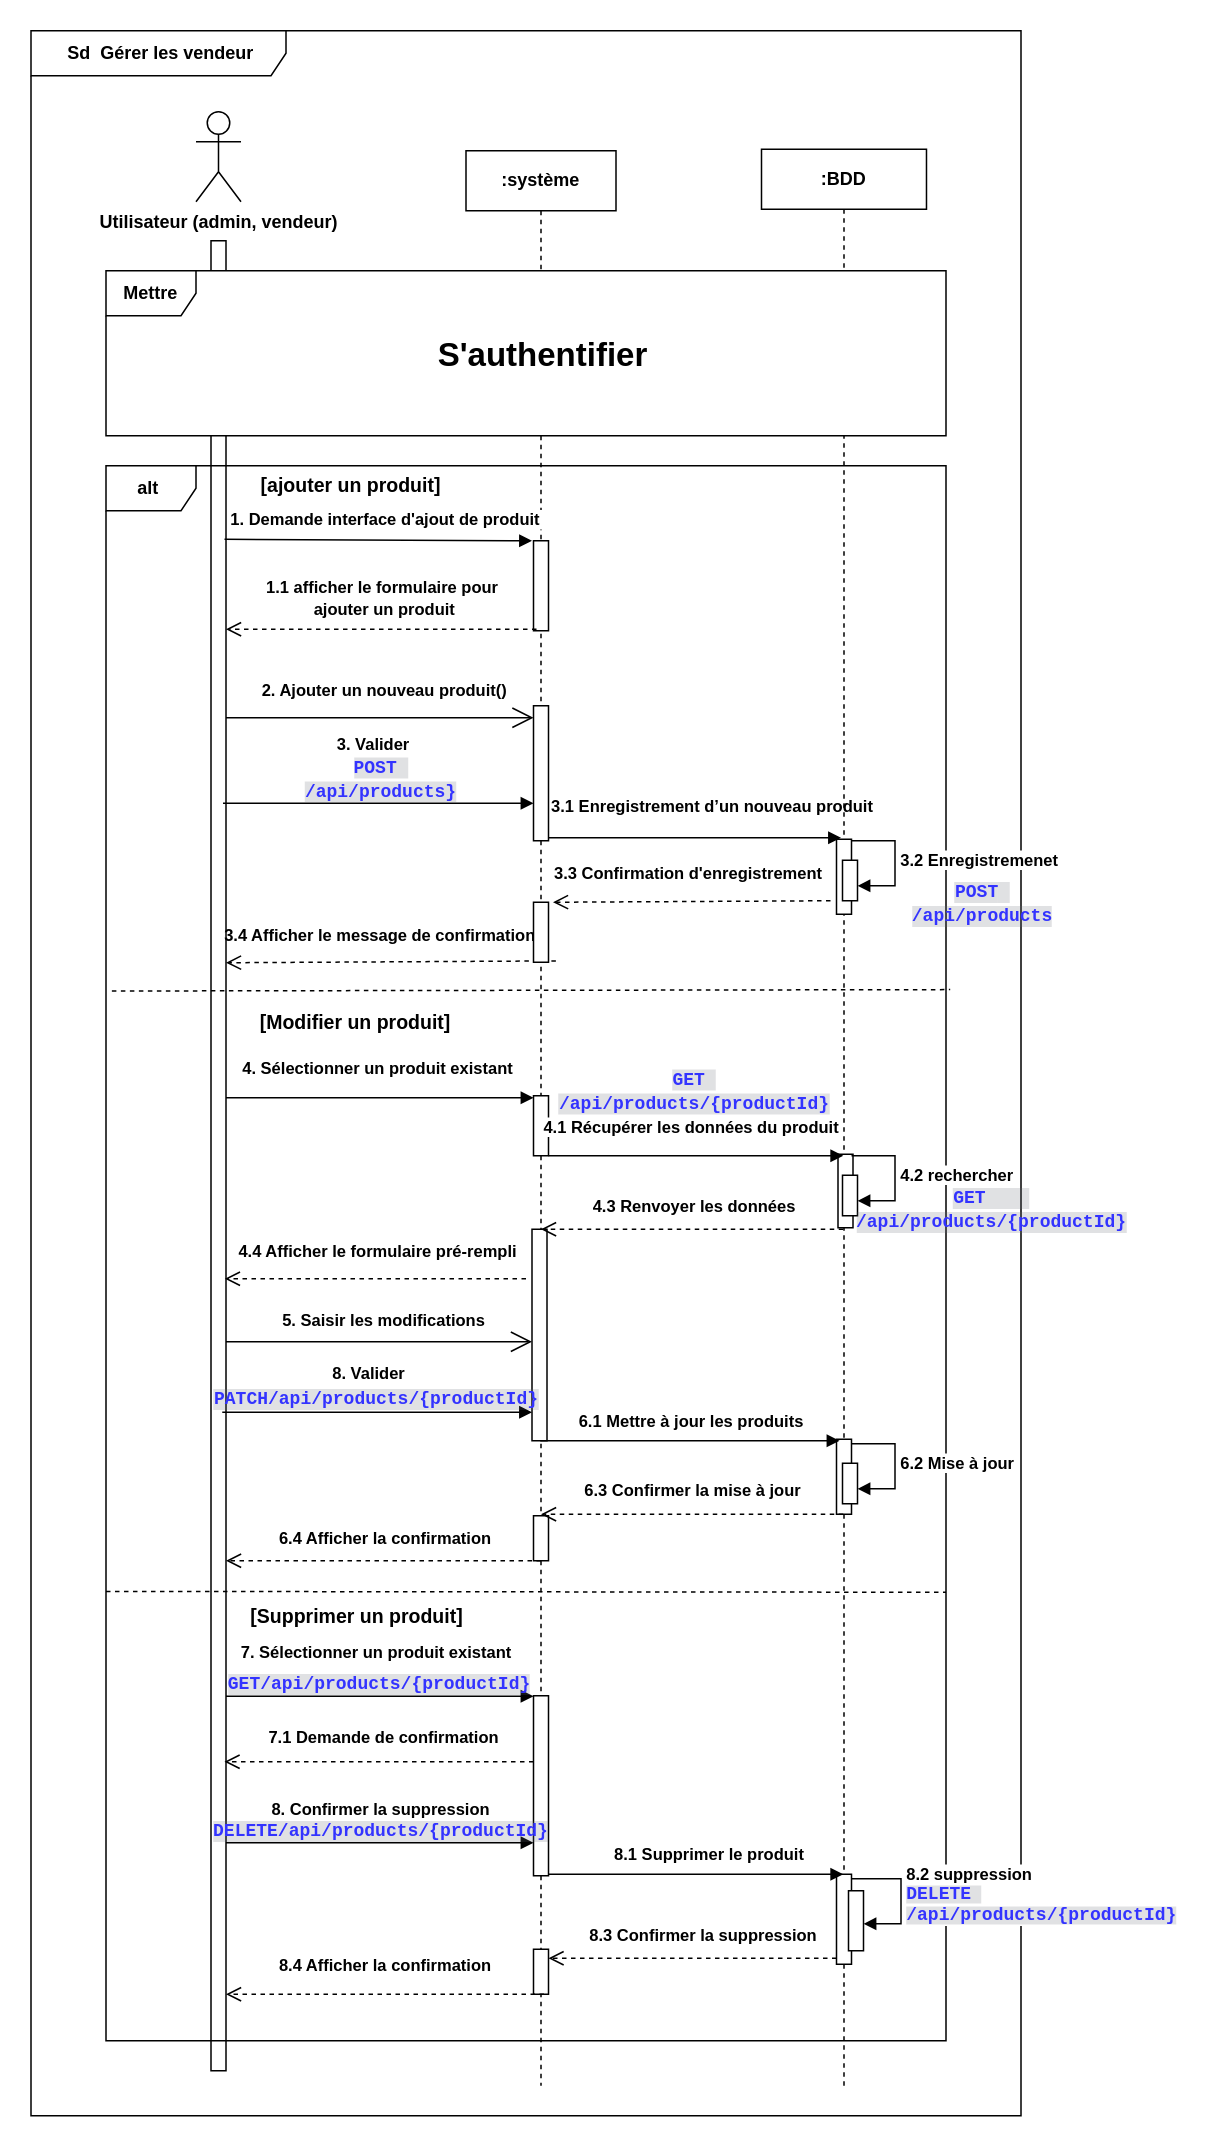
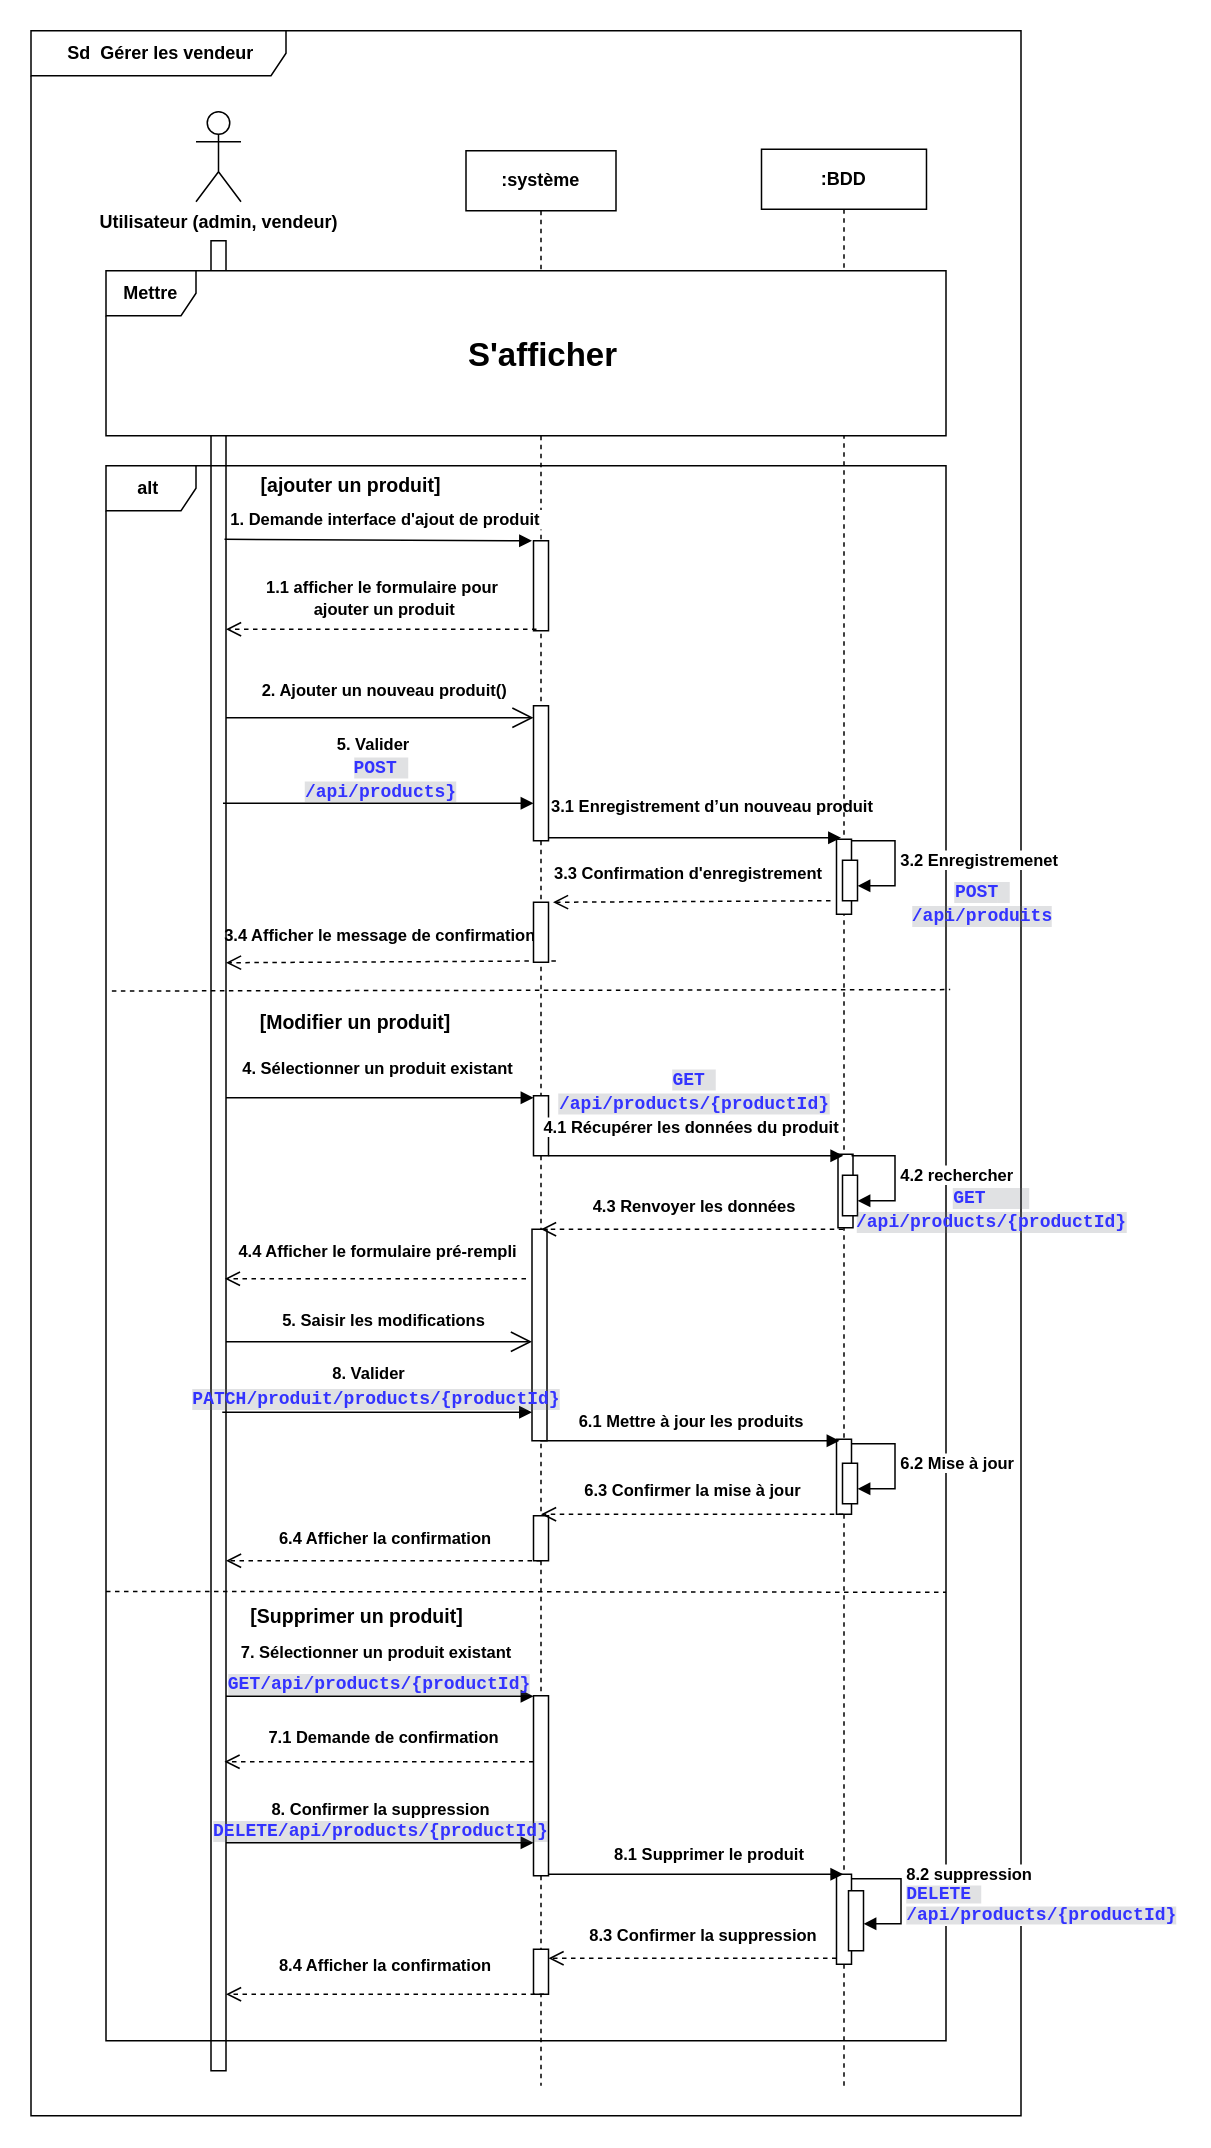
node "S'authentifier": label "S'authentifier" -> "S'afficher"
node "3. Valider": label "3. Valider" -> "5. Valider"
node "POST /api/products": label "POST /api/products" -> "POST /api/produits"
node "PATCH/api/products/{productId}": label "PATCH/api/products/{productId}" -> "PATCH/produit/products/{productId}"
